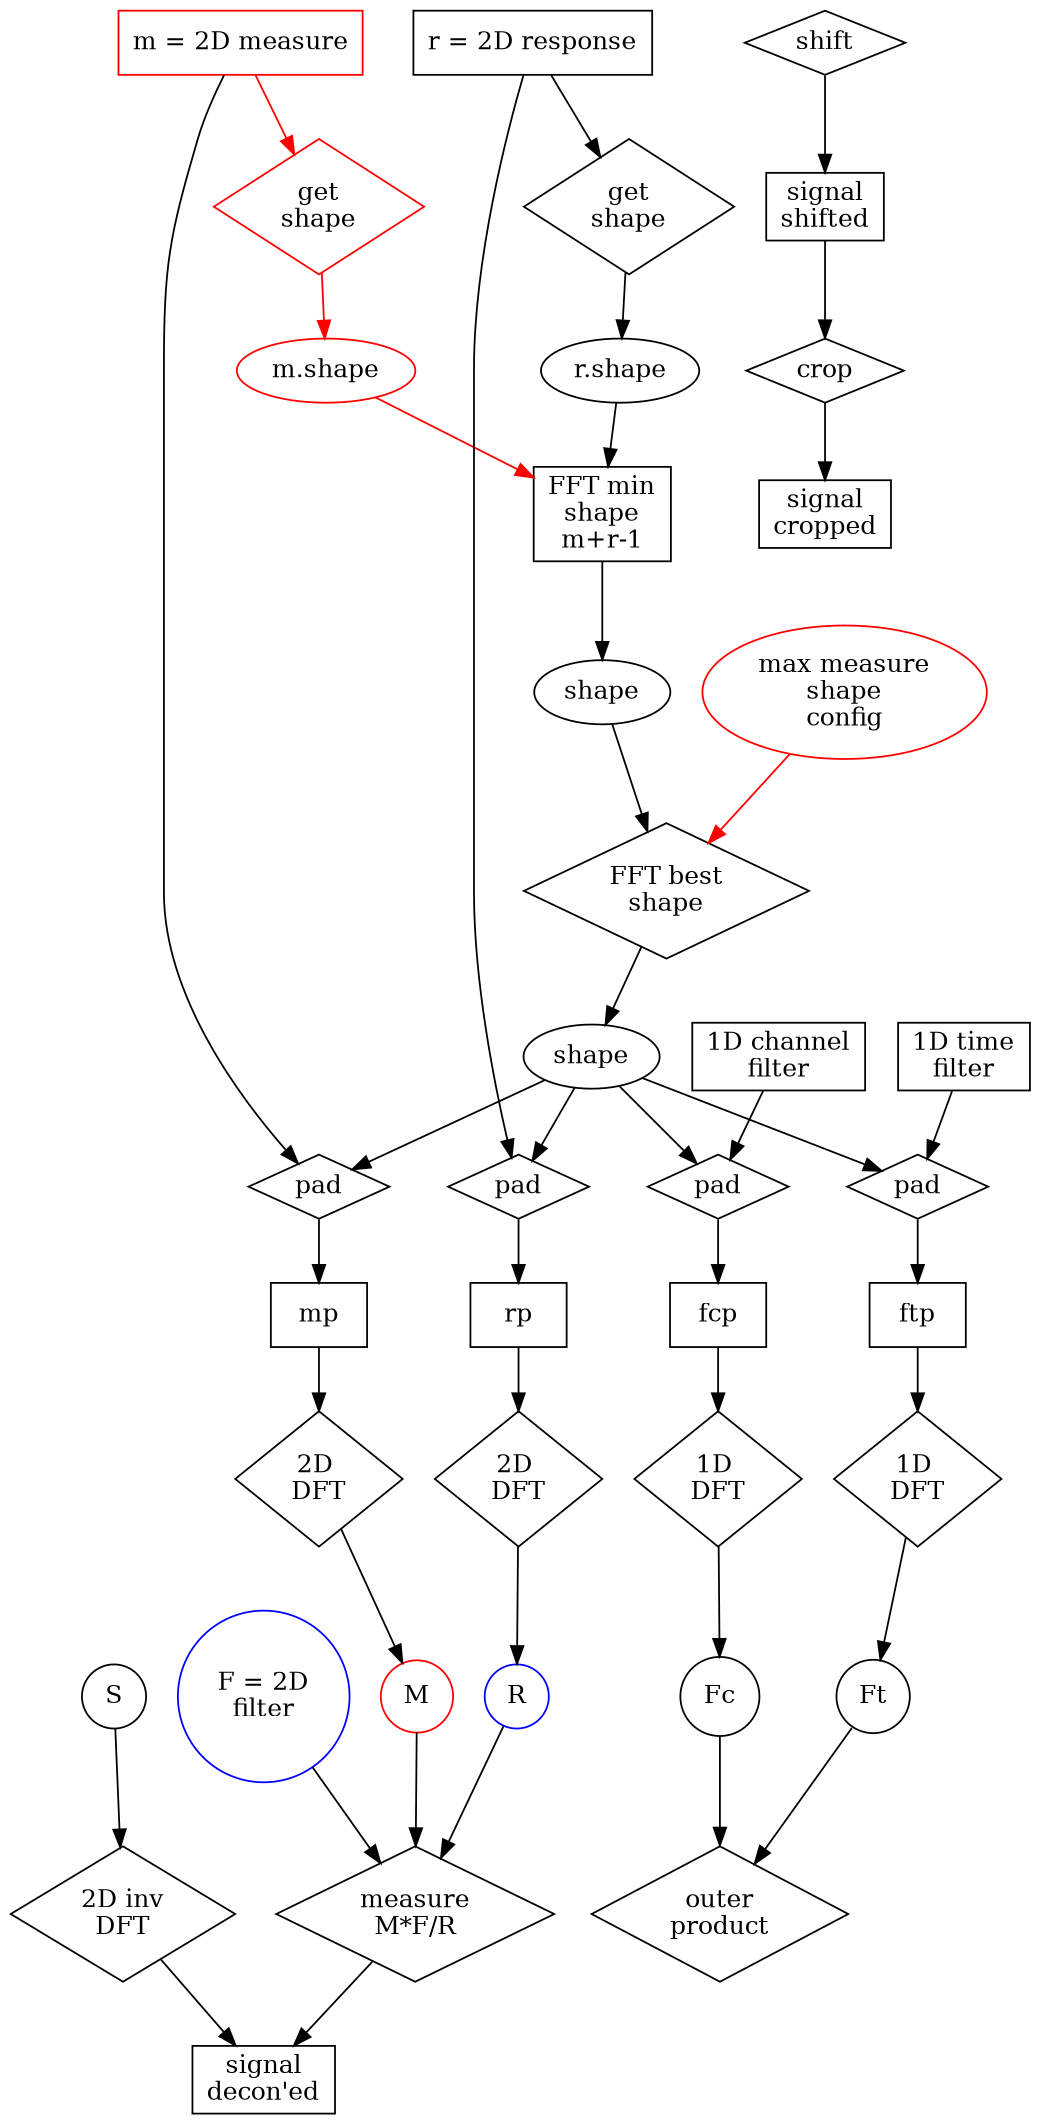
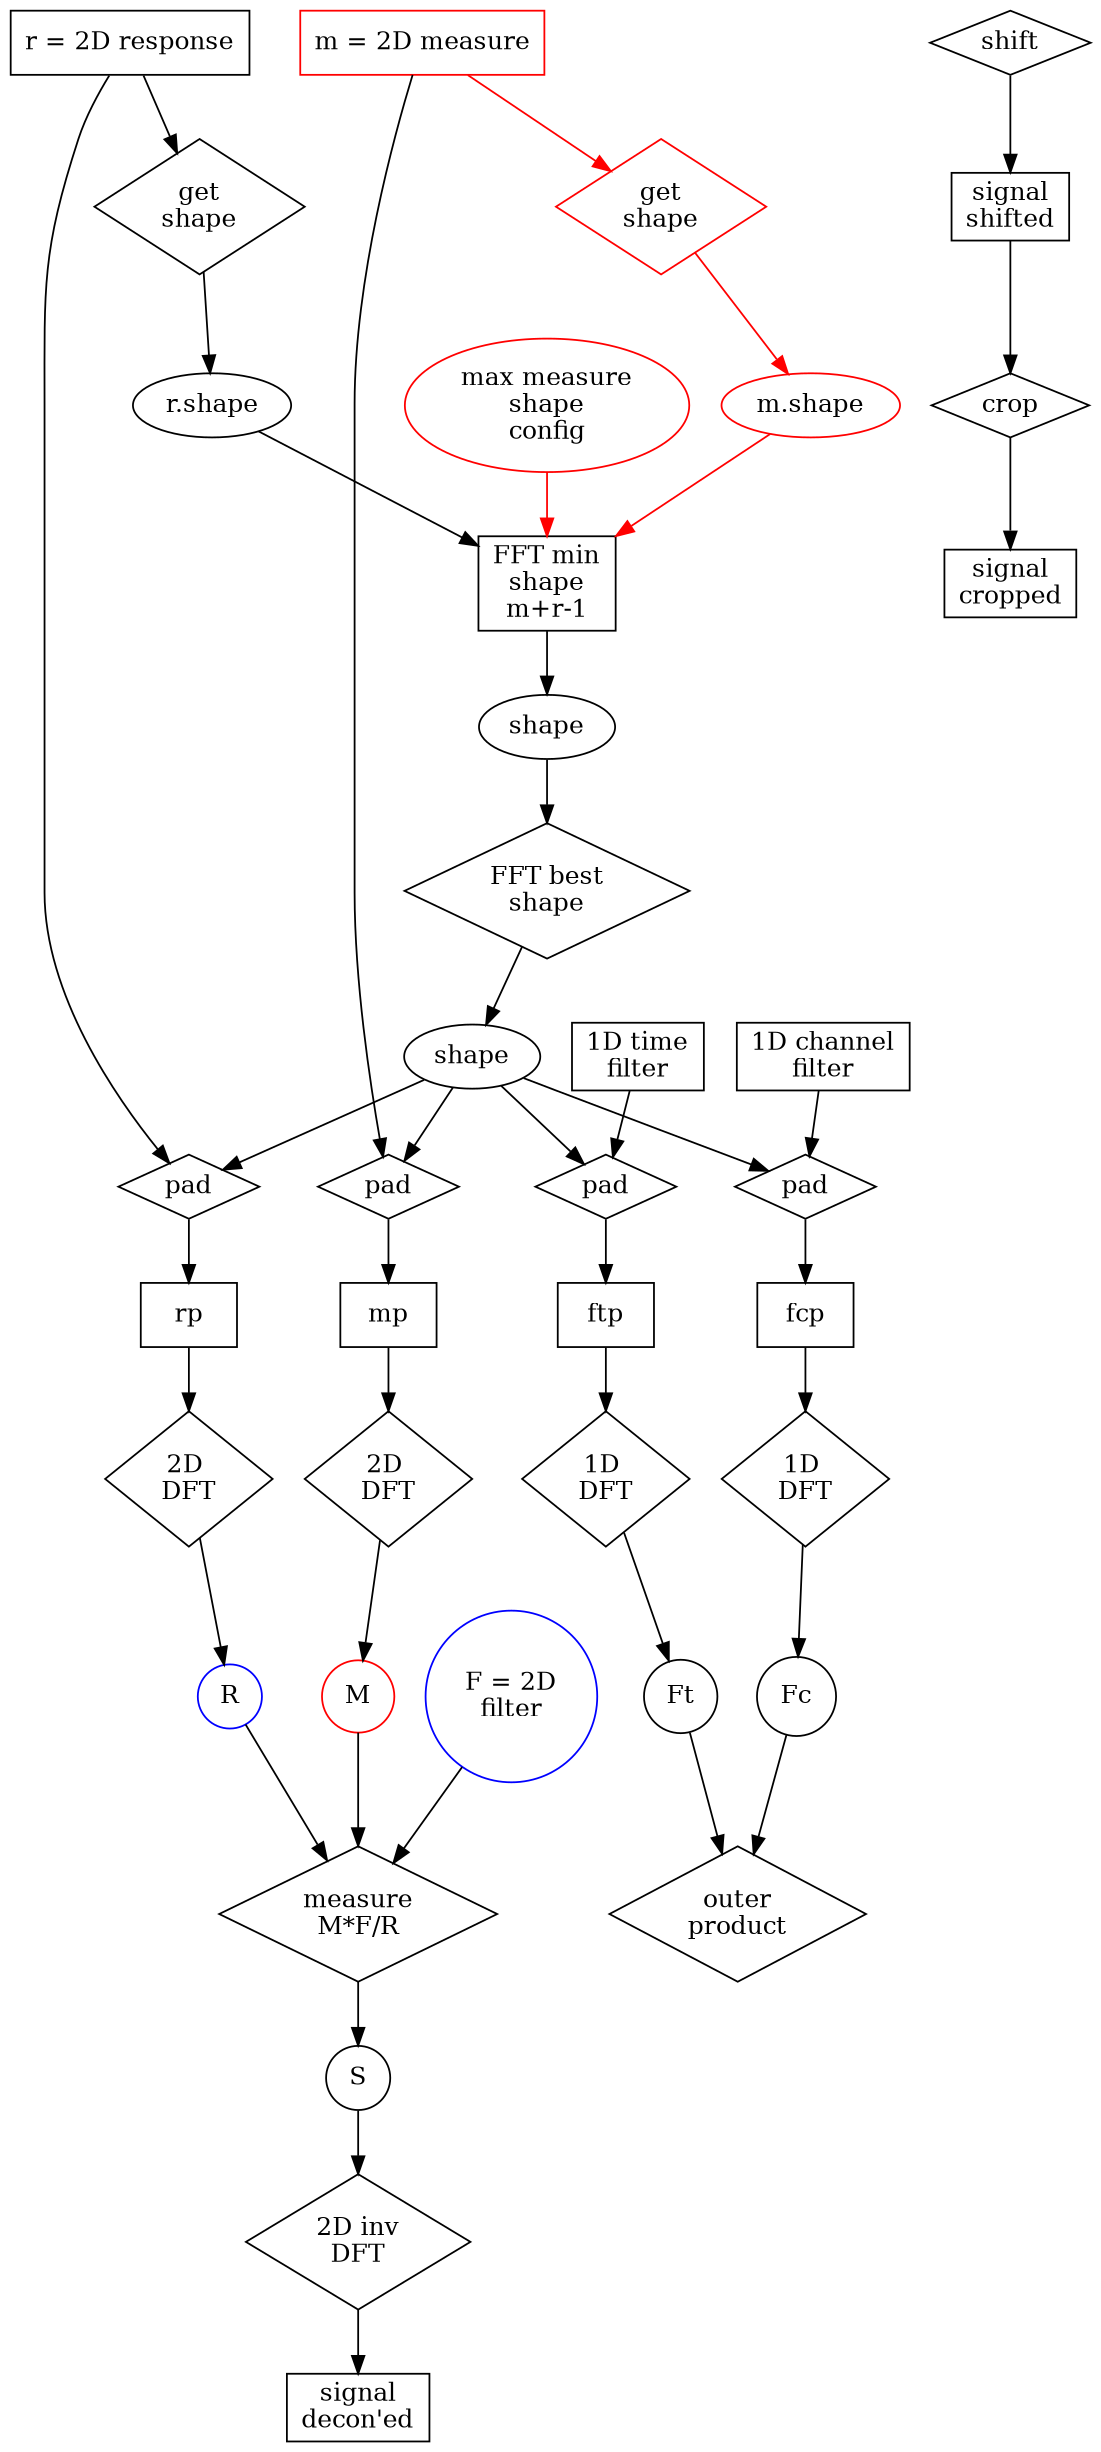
edge "max measure shape config" -> "FFT best shape": now "max measure shape config" -> "FFT min shape m+r-1"
edge "measure M*F/R" -> "signal decon'ed": now "measure M*F/R" -> "S"
